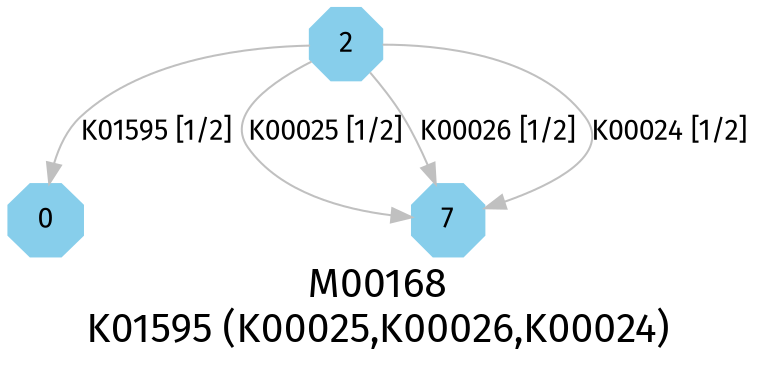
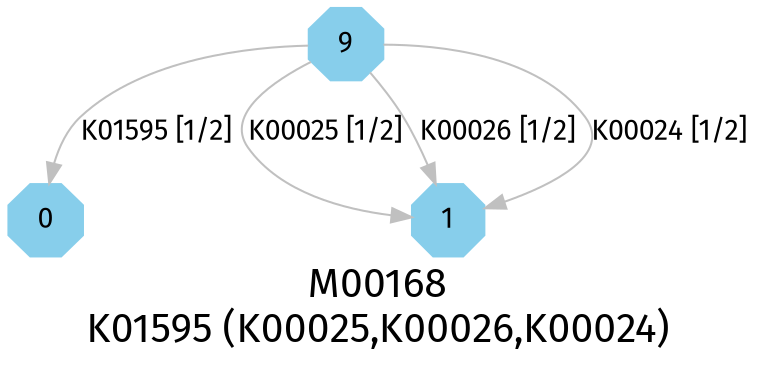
node "2": label "2" -> "9"
node "7": label "7" -> "1"
